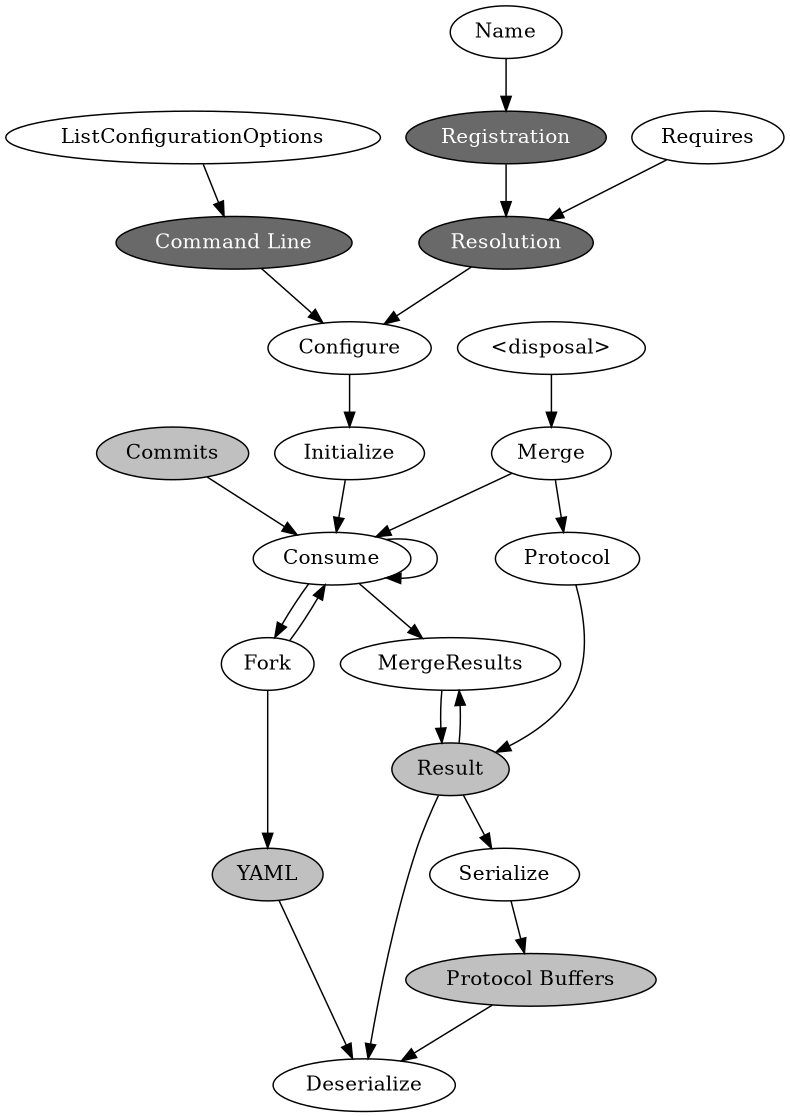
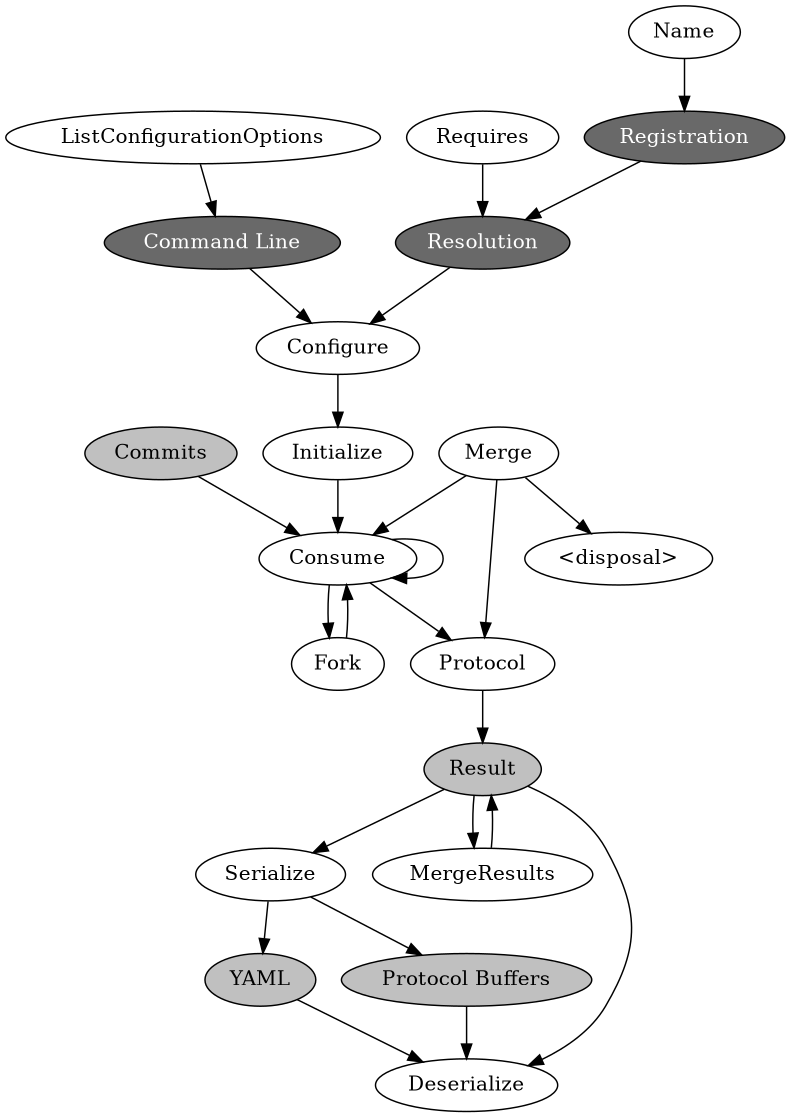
edge "<disposal>" -> "Merge": reversed
edge "Consume" -> "MergeResults": now "Consume" -> "Protocol"
edge "Fork" -> "YAML": now "Serialize" -> "YAML"
